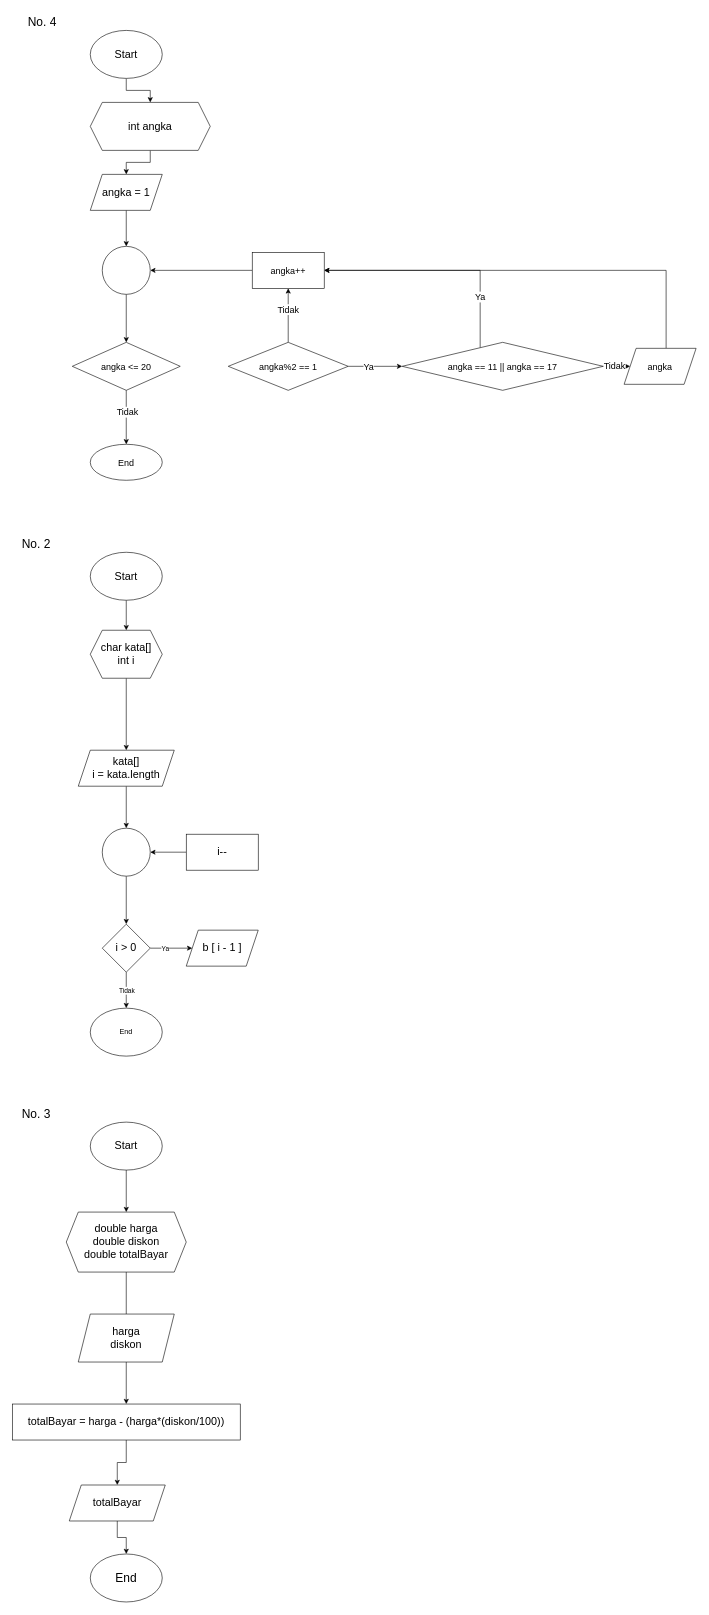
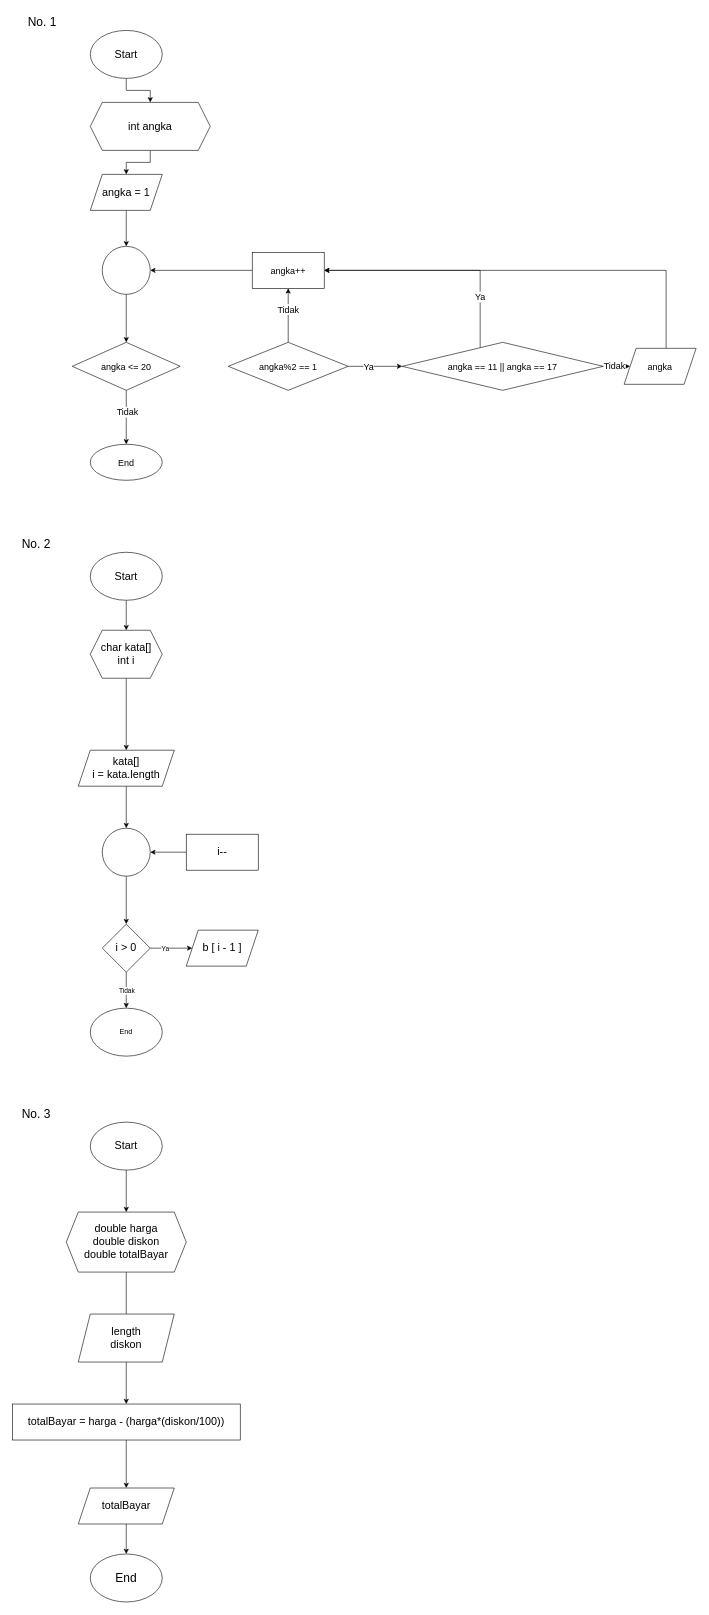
node "No. 4": label "No. 4" -> "No. 1"
node "harga diskon": label "harga diskon" -> "length diskon"
node "totalBayar": moved (117, 1503) -> (126, 1506)
